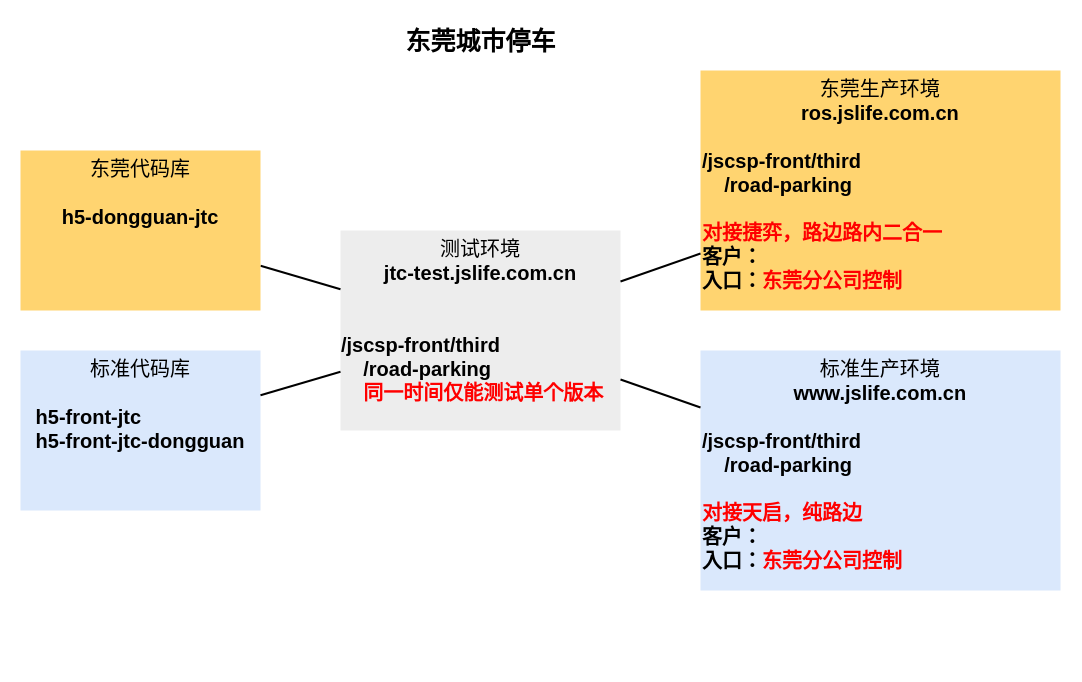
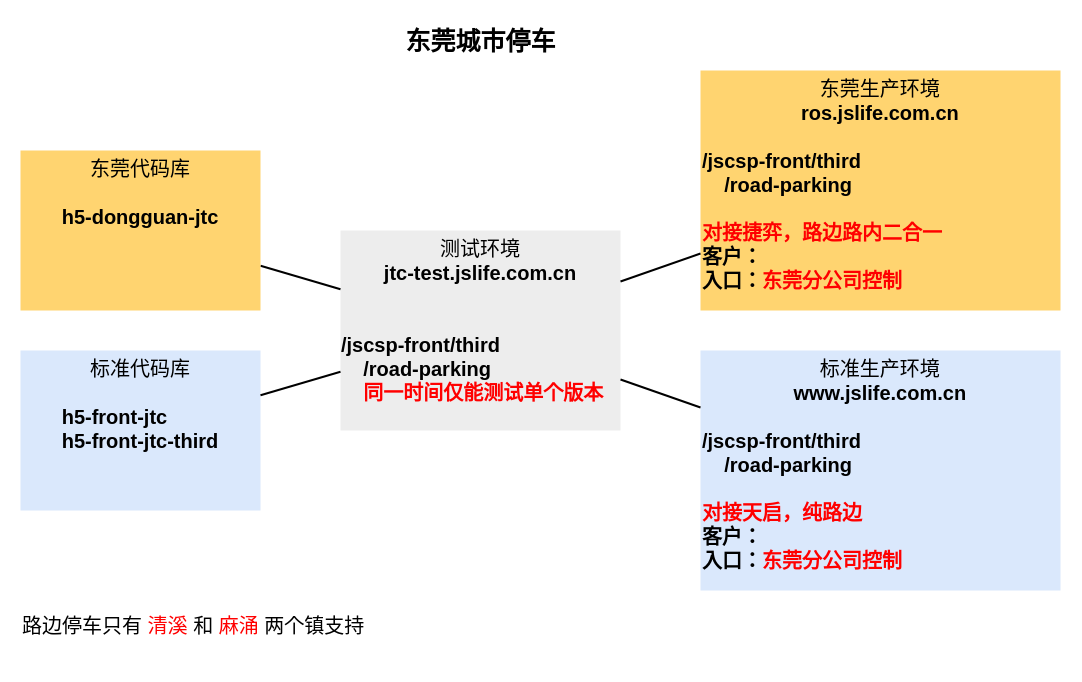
node "标准代码库 h5-front-jtc h5-front-jtc-dongguan": label "标准代码库 h5-front-jtc h5-front-jtc-dongguan" -> "标准代码库 h5-front-jtc h5-front-jtc-third"
node "路边停车只有 清溪 和 麻涌 两个镇支持": added
